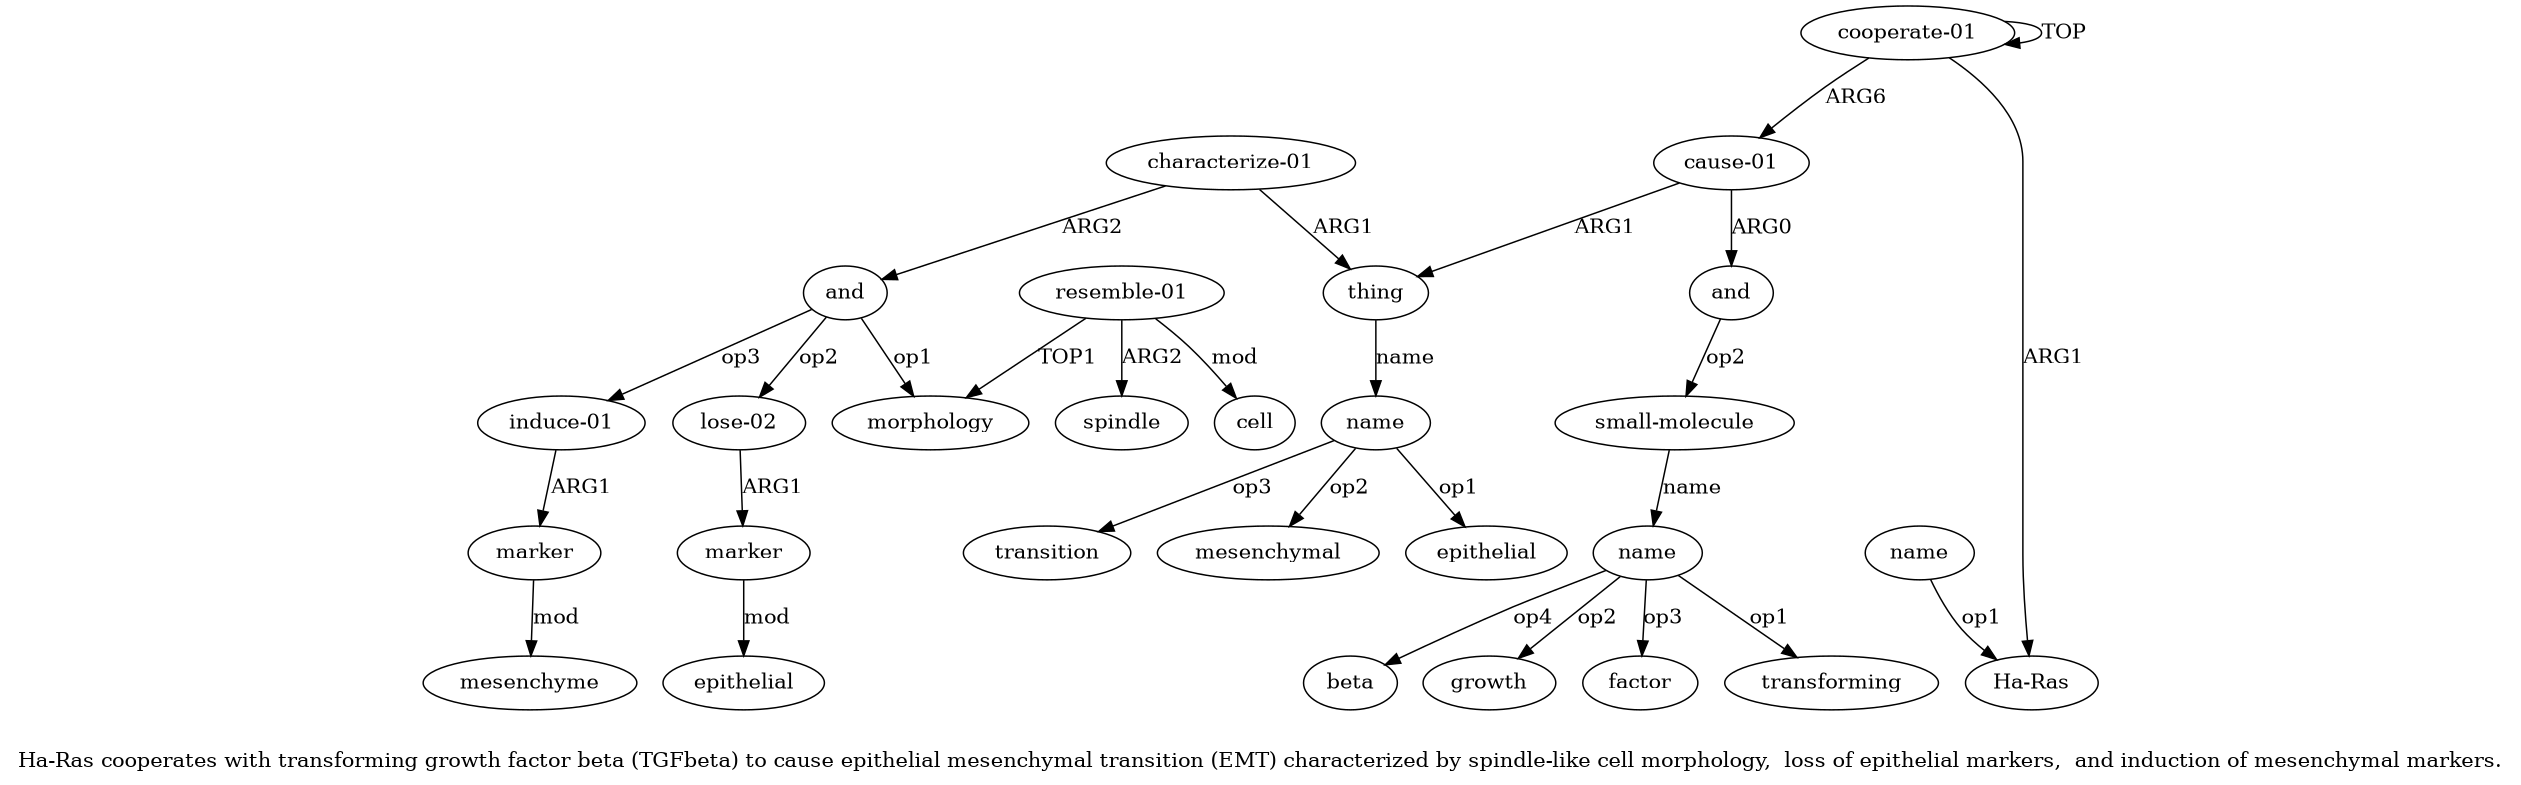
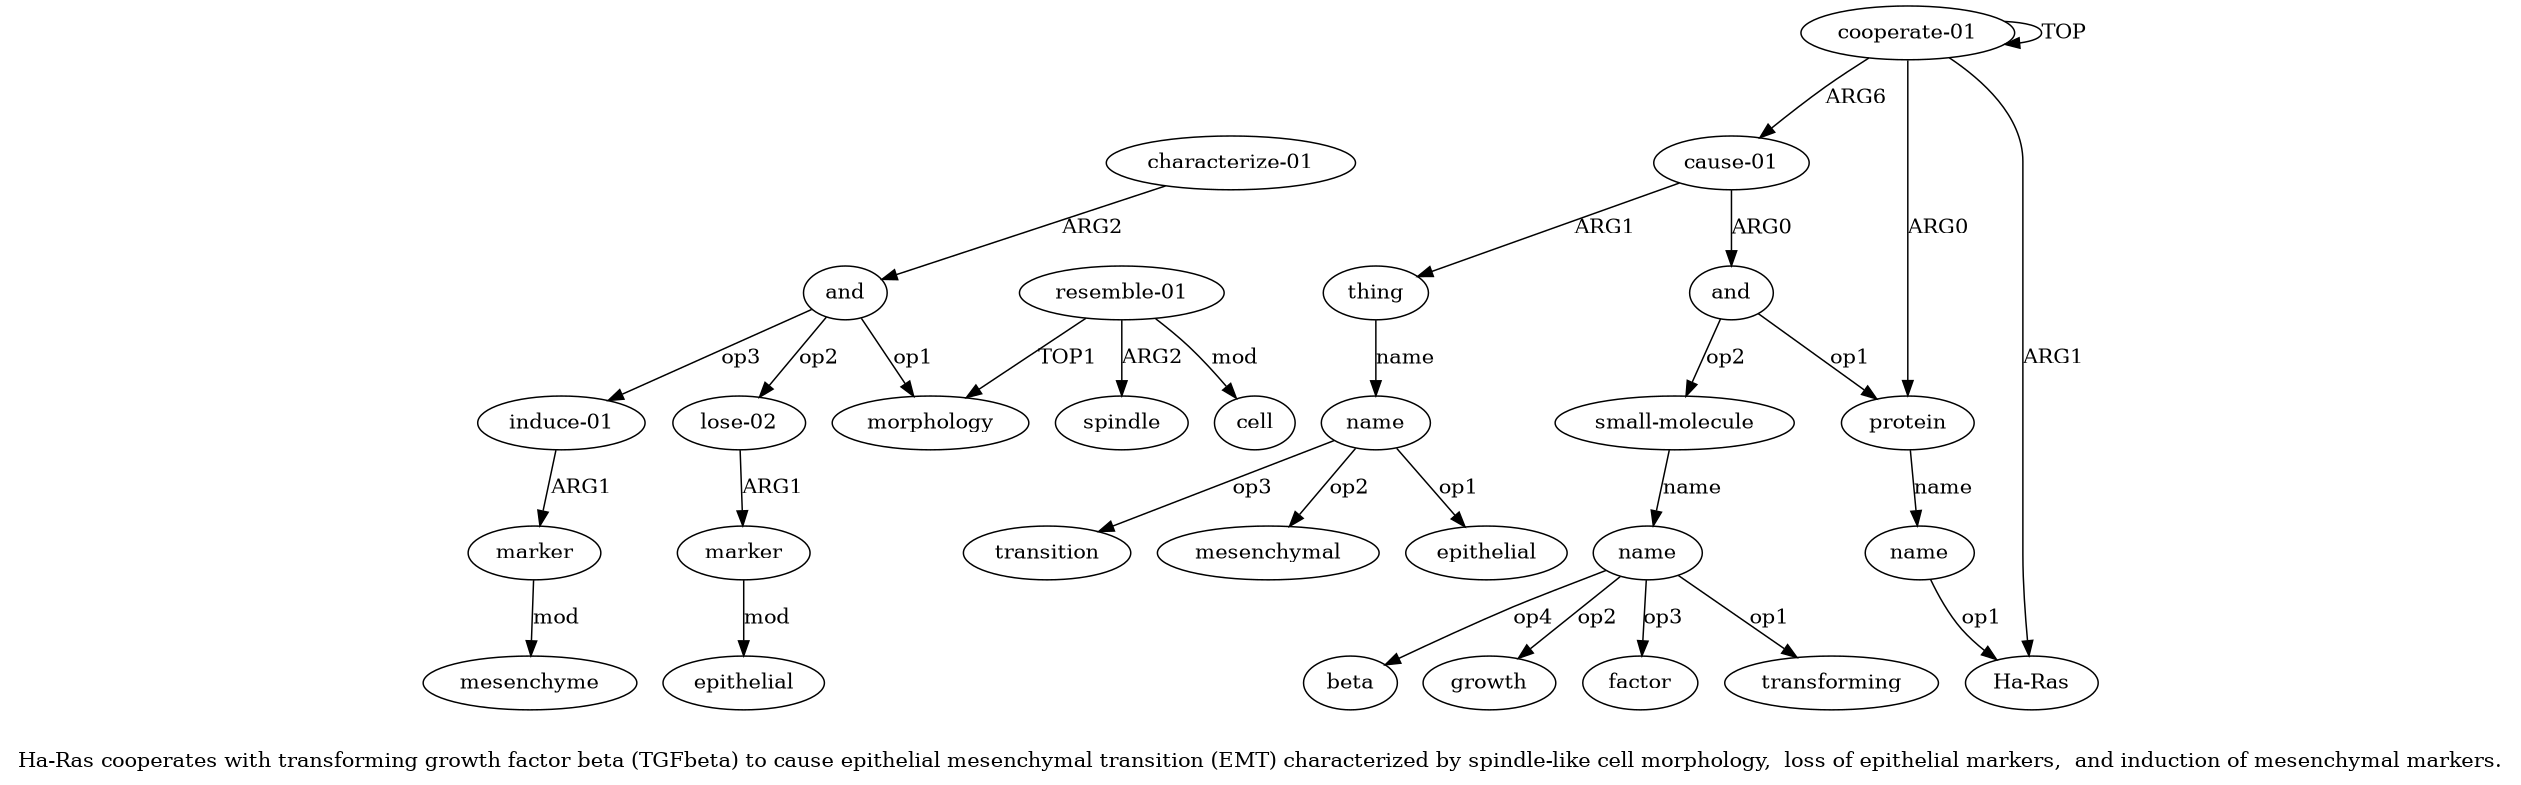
edge "characterize-01" -> "thing": removed, label "ARG1"
node "protein": added
